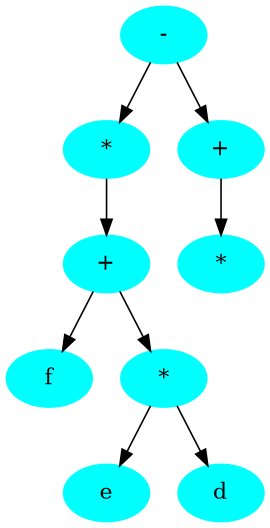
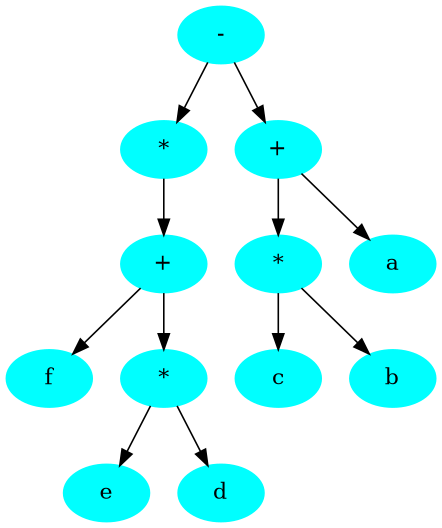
node "a": added
node "c": added
node "b": added
